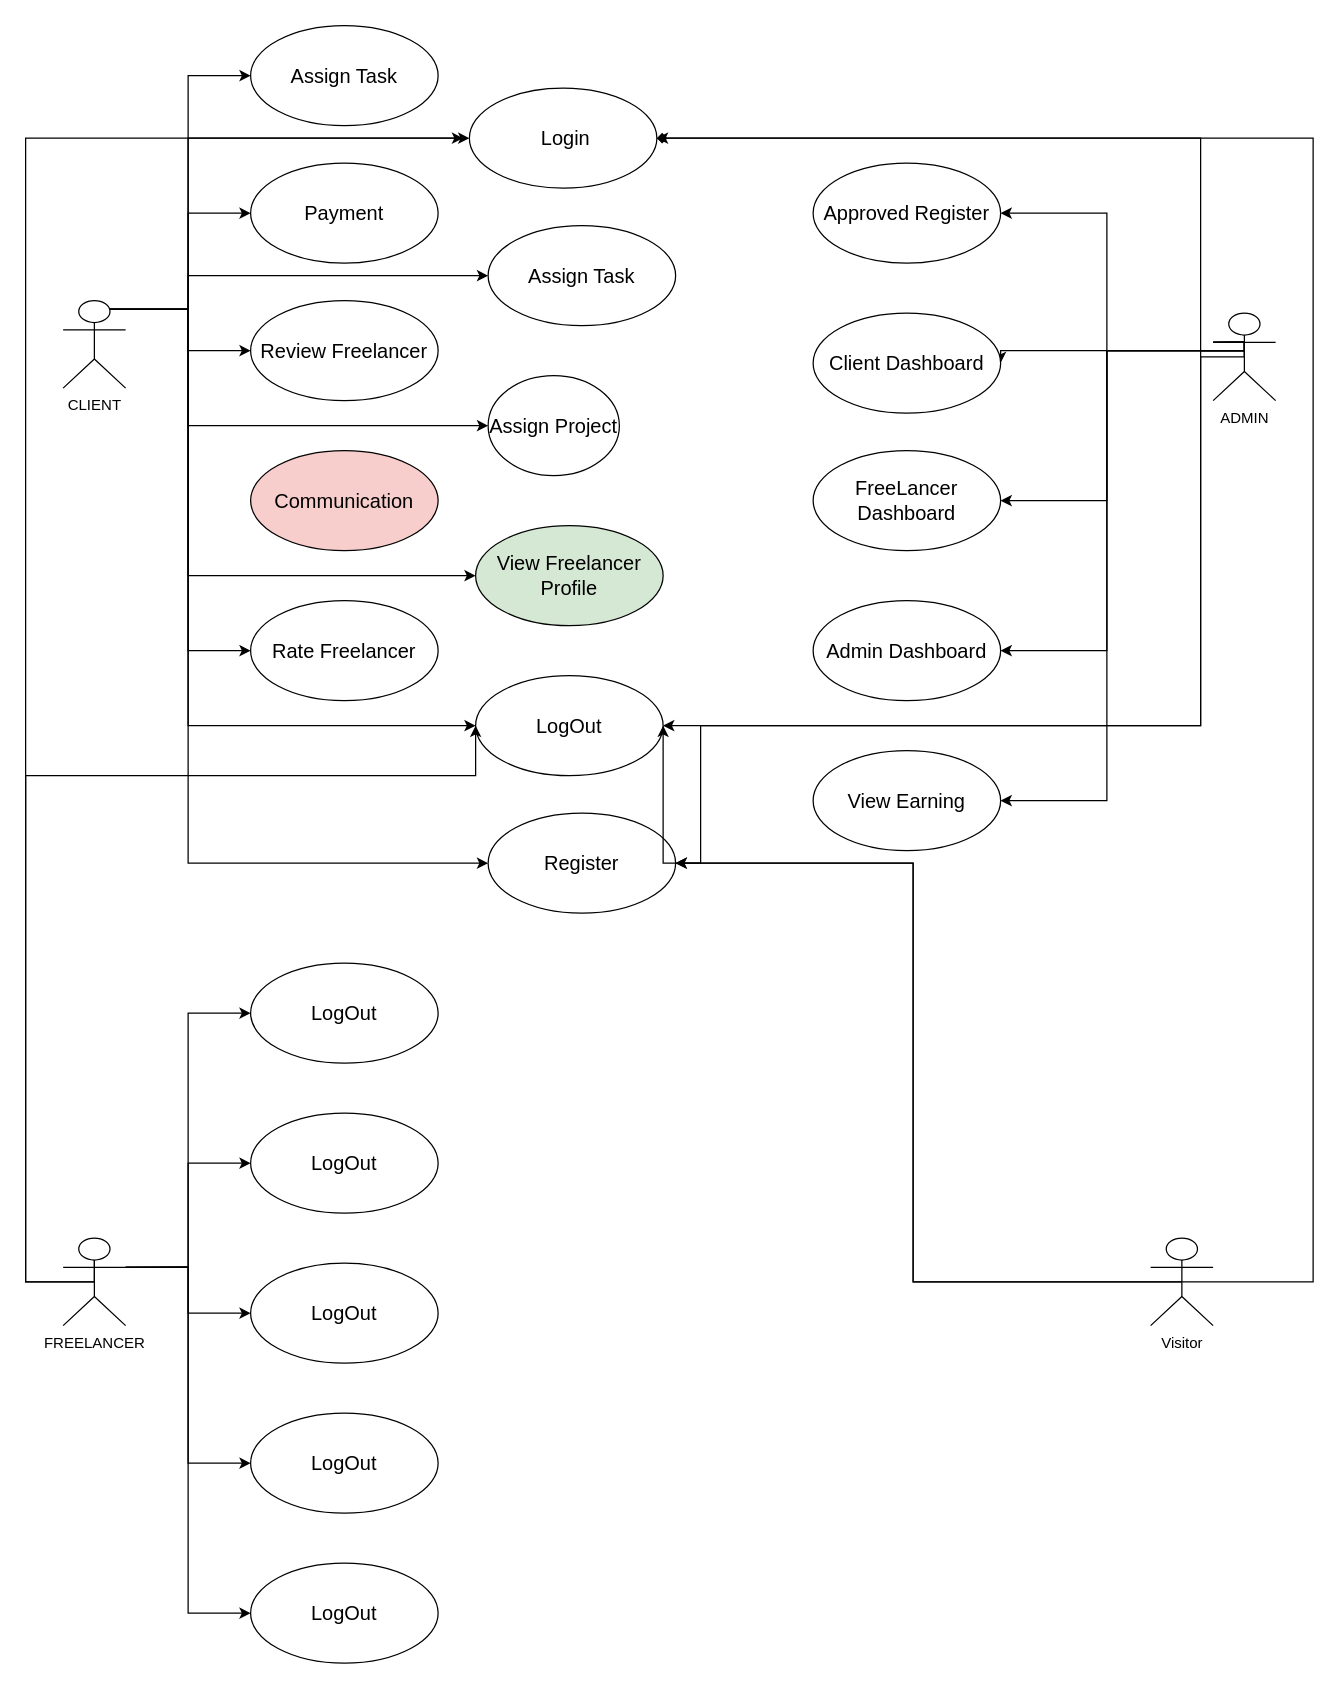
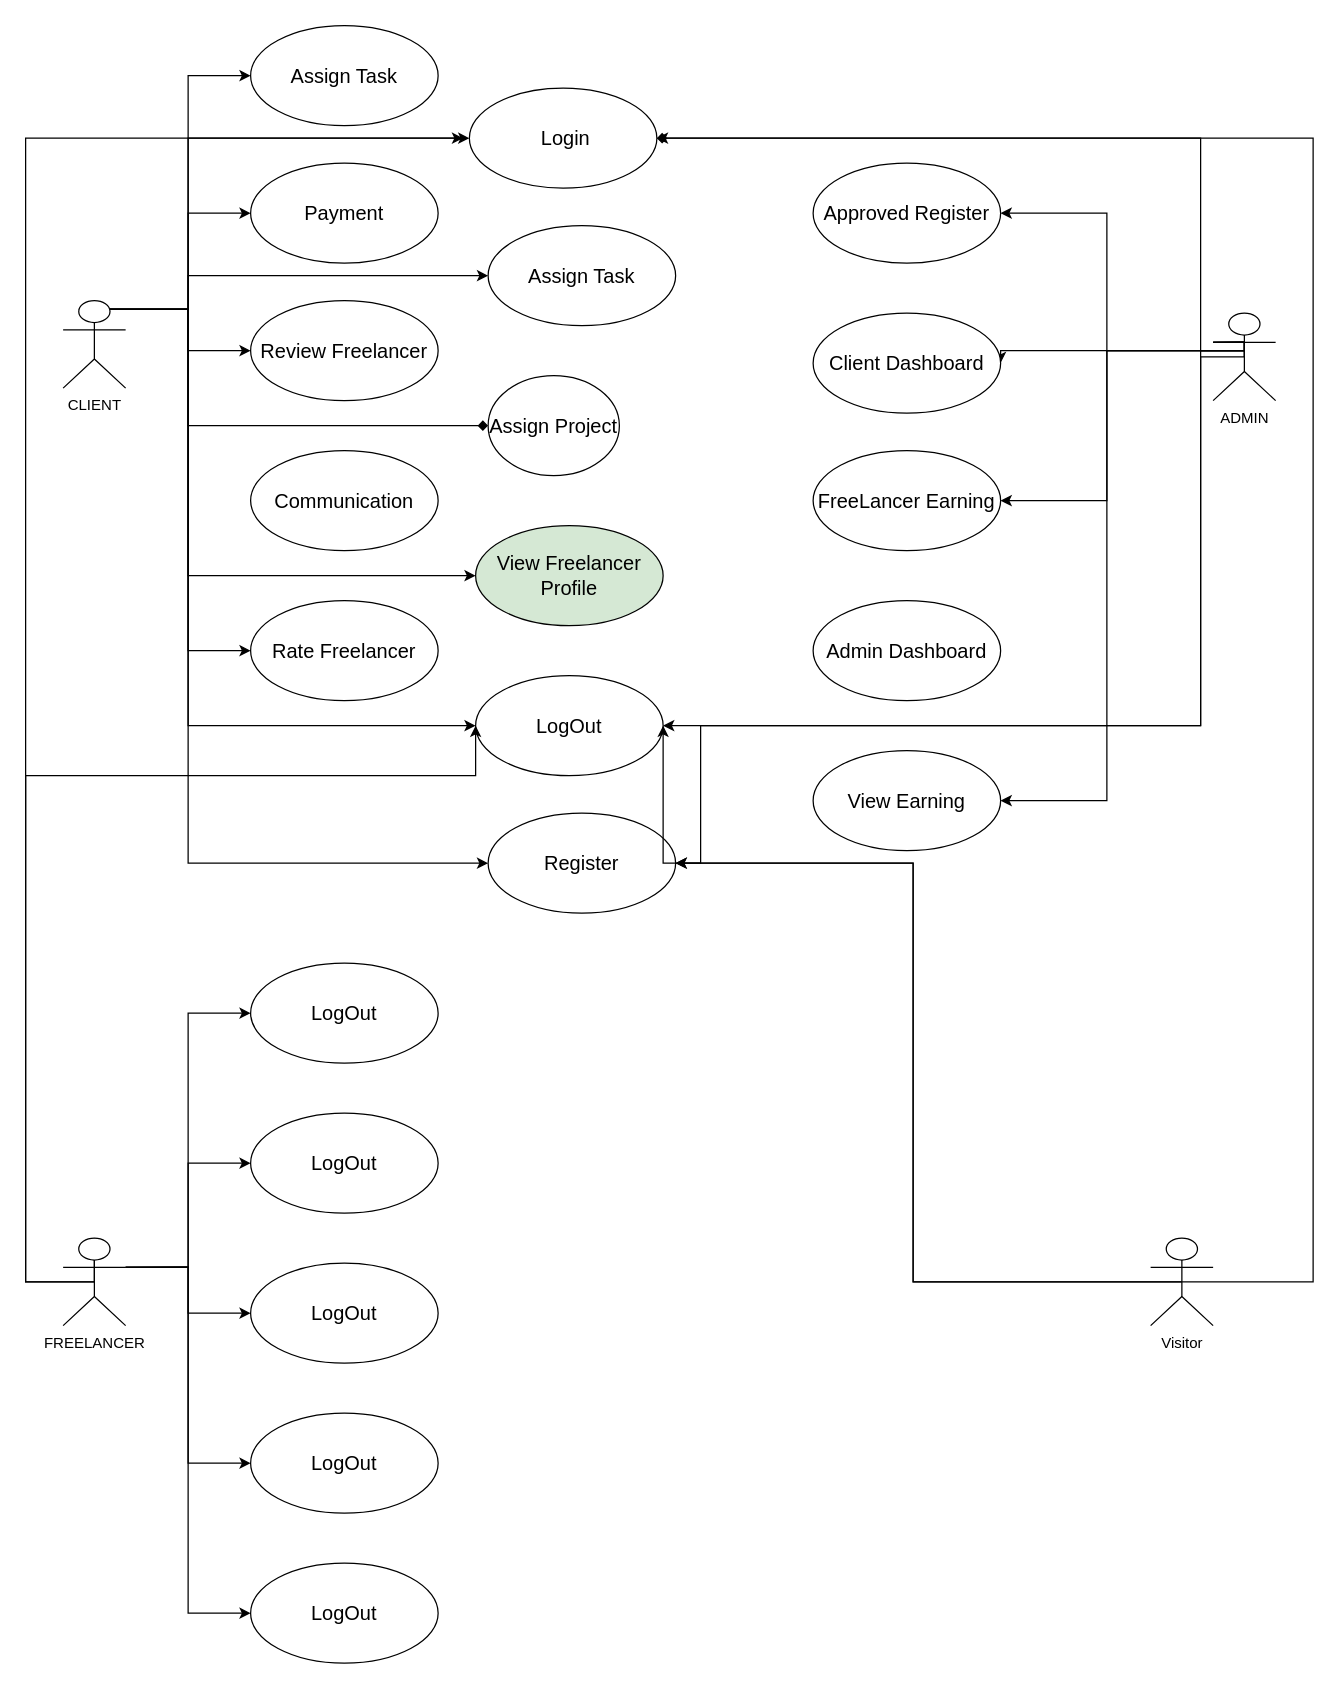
edge "CLIENT" -> "Assign Project": arrowhead classic -> diamond
node "Communication": fillcolor #f8cecc -> #ffffff
node "FreeLancer Dashboard": label "FreeLancer Dashboard" -> "FreeLancer Earning"
edge "ADMIN" -> "Admin Dashboard": removed
